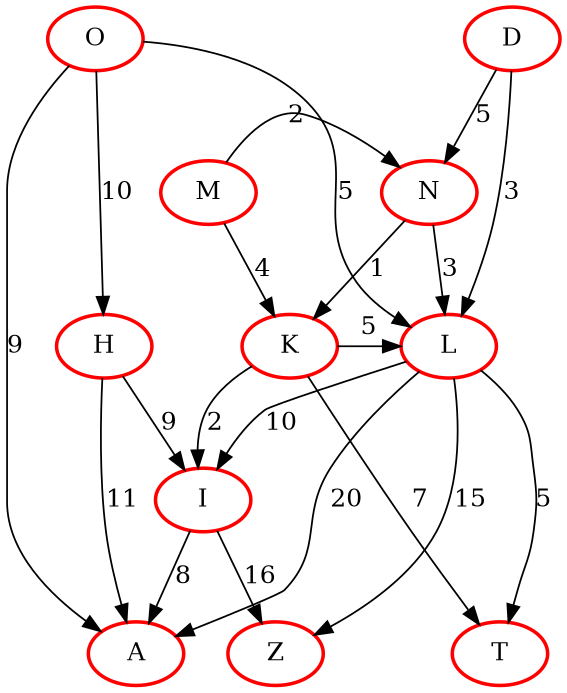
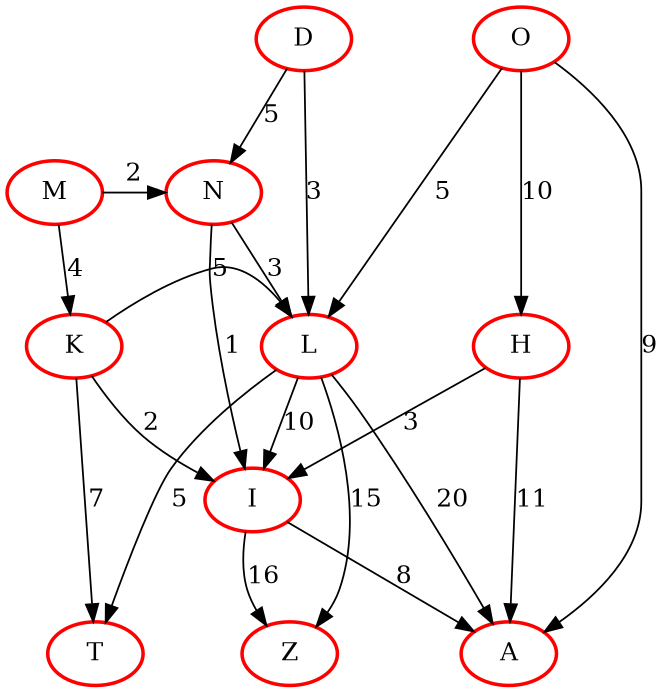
edge "N" -> "K": now "N" -> "I"
edge "H" -> "I": label "9" -> "3"
